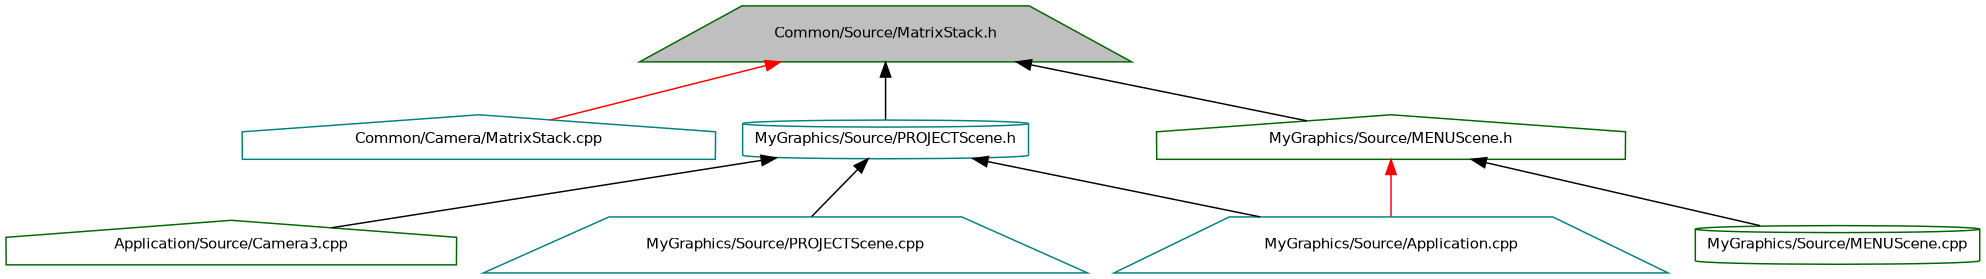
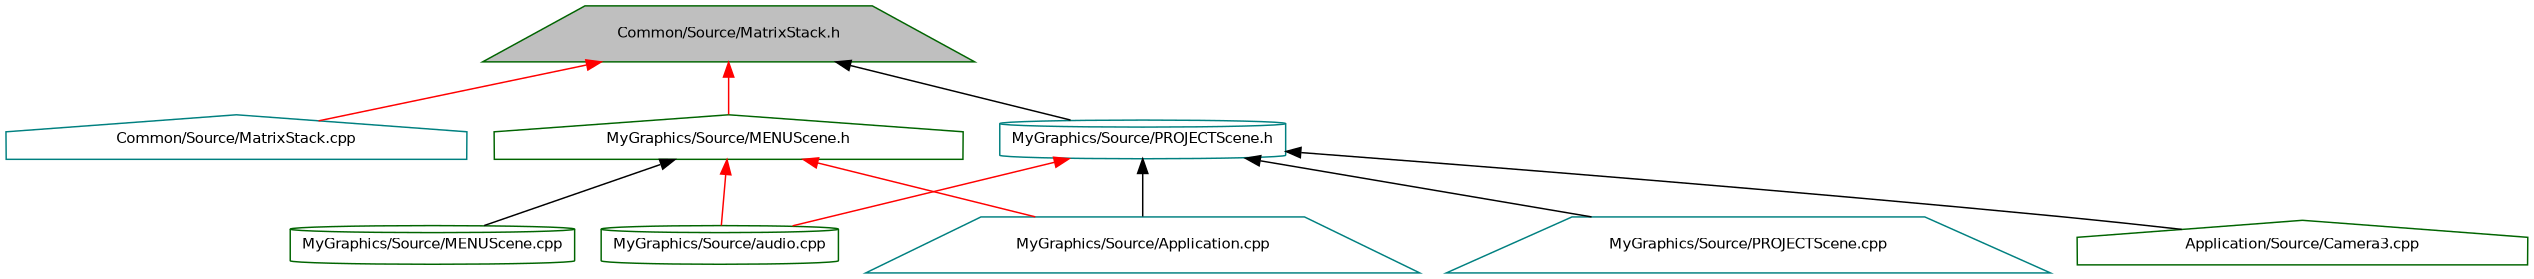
edge "MyGraphics/Source/MENUScene.h" -> "Common/Source/MatrixStack.h": color black -> red
node "Common/Camera/MatrixStack.cpp": label "Common/Camera/MatrixStack.cpp" -> "Common/Source/MatrixStack.cpp"
node "MyGraphics/Source/audio.cpp": added
